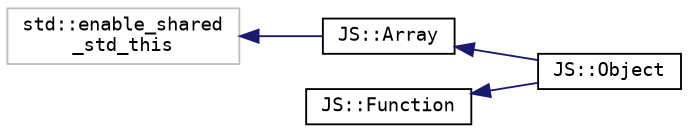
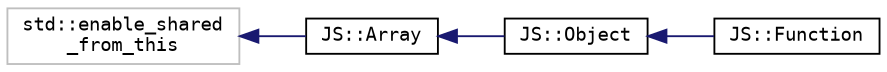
node "std::enable_shared _std_this": label "std::enable_shared _std_this" -> "std::enable_shared _from_this"
edge "JS::Object" -> "JS::Function": reversed
